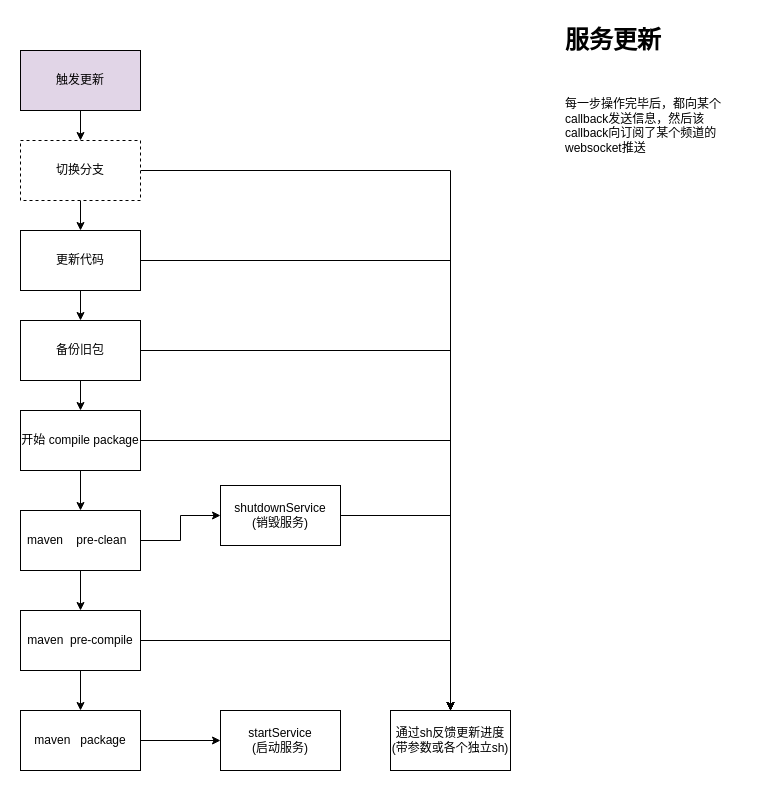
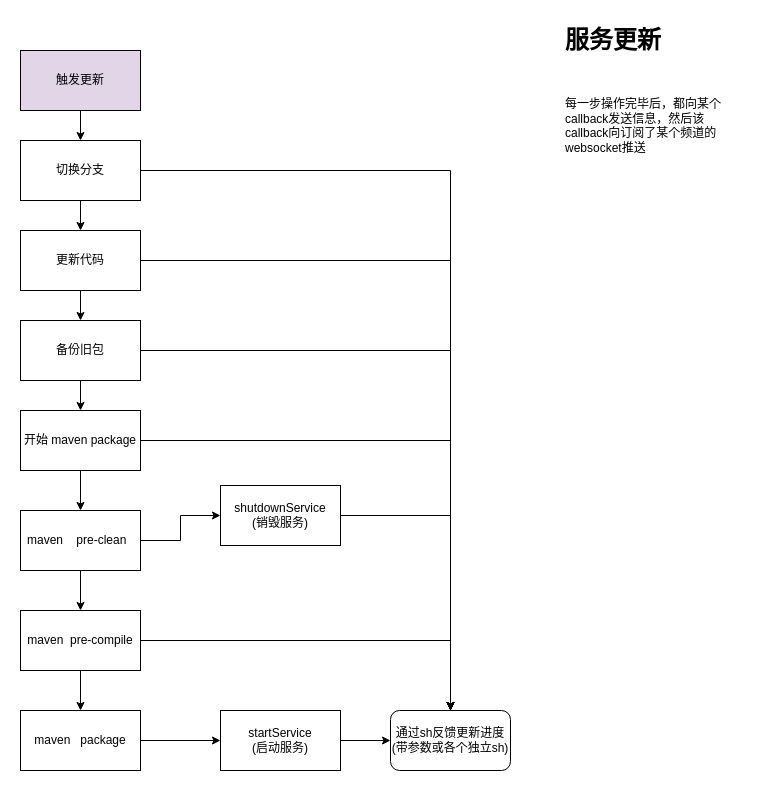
node "切换分支": style dashed -> solid
node "开始 compile package": label "开始 compile package" -> "开始 maven package"
edge "startService (启动服务)" -> "通过sh反馈更新进度 (带参数或各个独立sh)": added
node "通过sh反馈更新进度 (带参数或各个独立sh)": shape rectangle -> rounded rectangle
